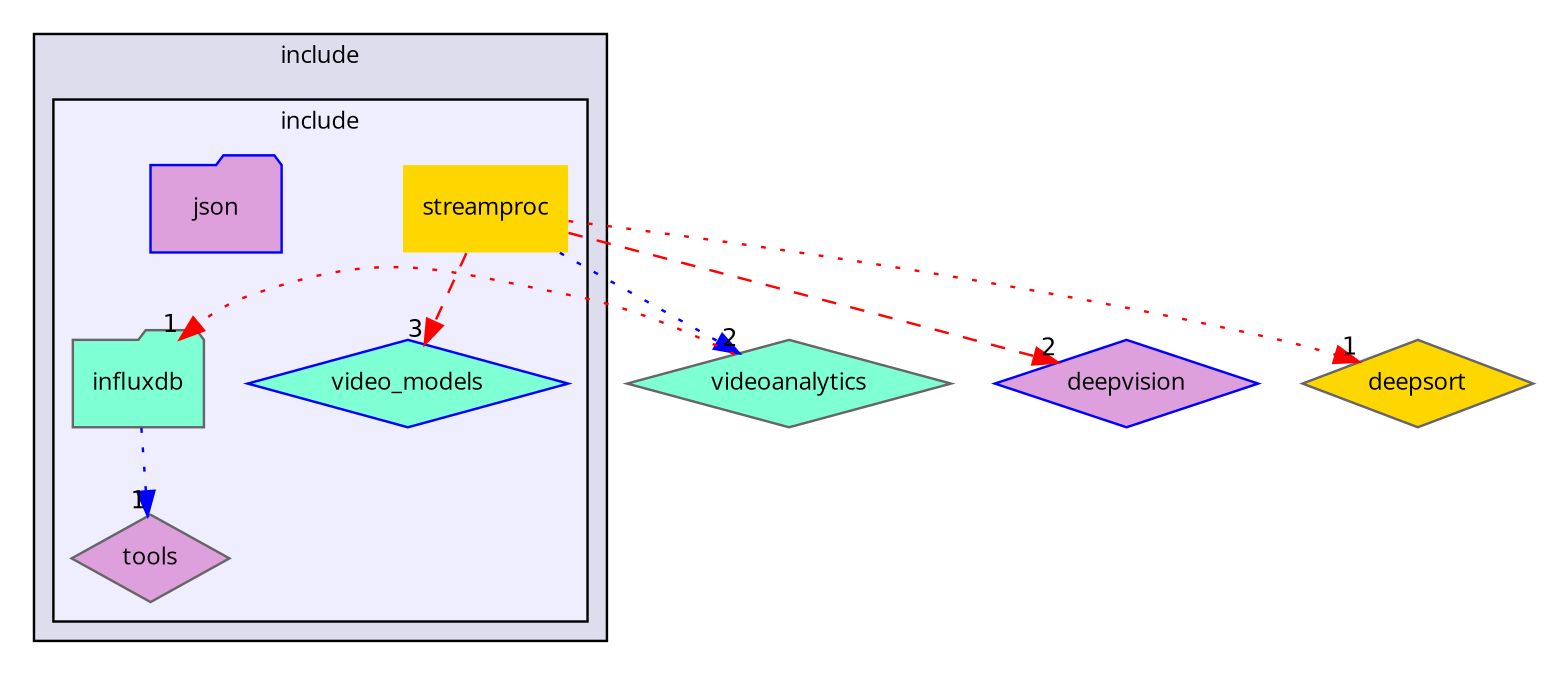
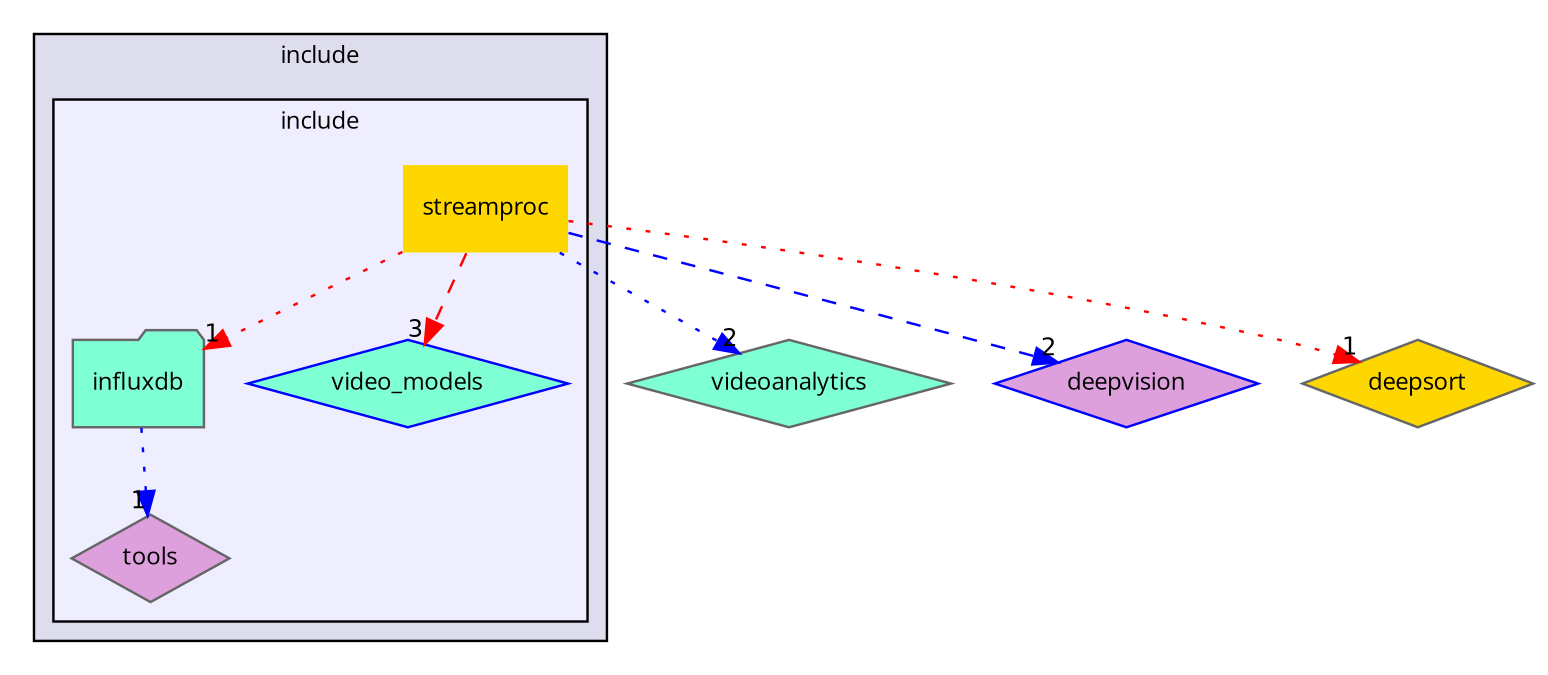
node "json": removed
edge "videoanalytics" -> "influxdb": now "streamproc" -> "influxdb"
edge "streamproc" -> "deepvision": color red -> blue
